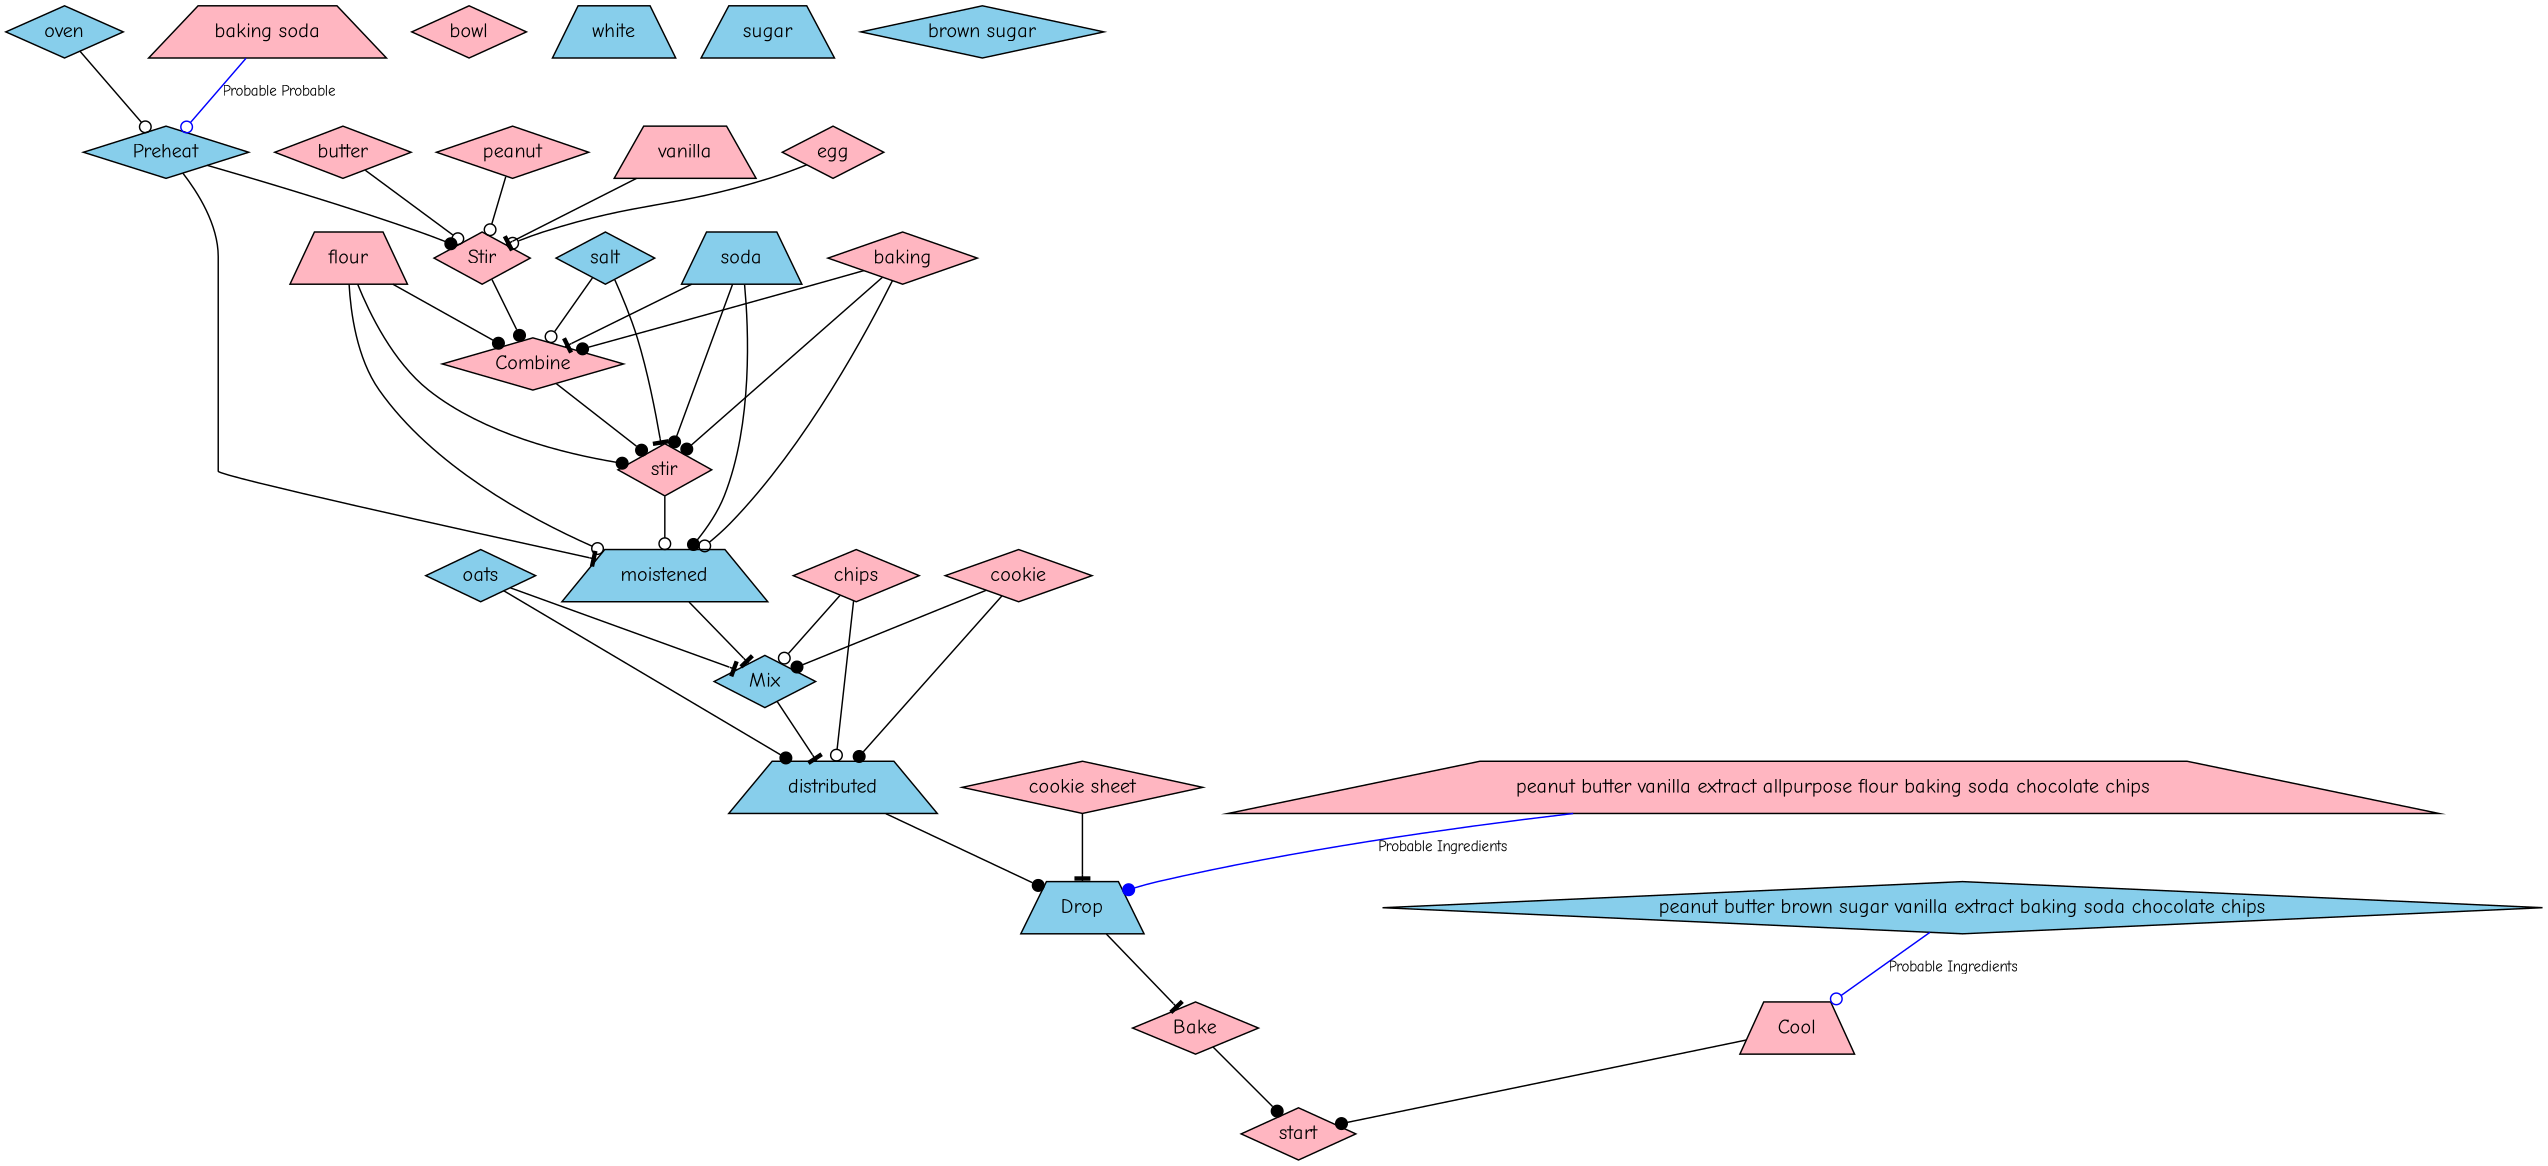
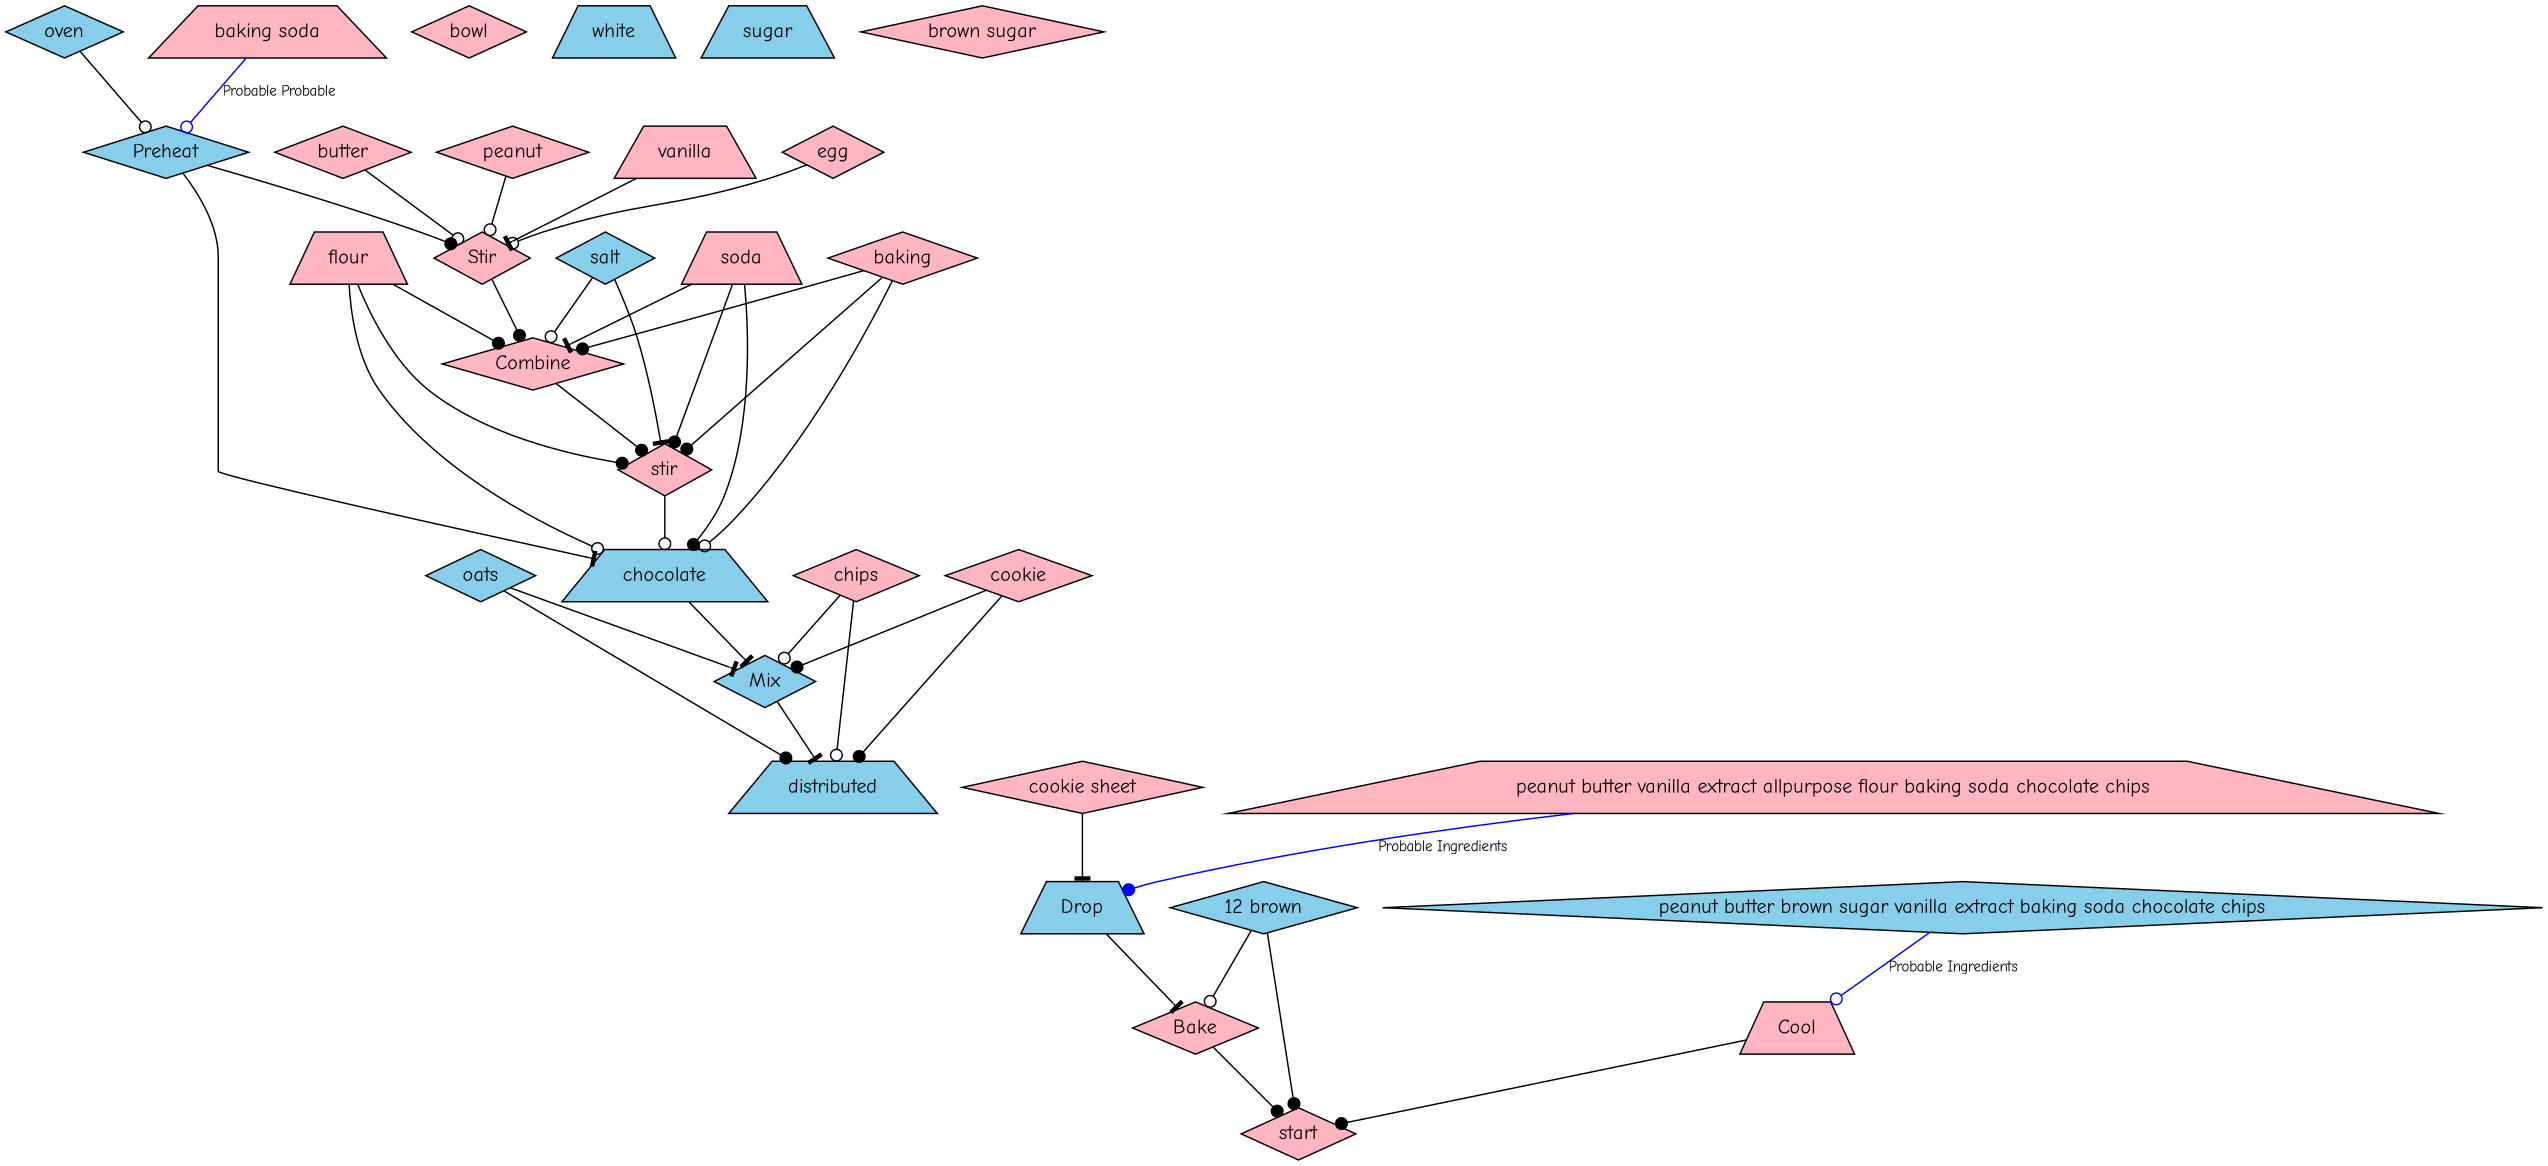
node "brown sugar": fillcolor skyblue -> lightpink
node "soda": fillcolor skyblue -> lightpink
node "moistened": label "moistened" -> "chocolate"
edge "distributed" -> "Drop": removed
node "12 brown": added
